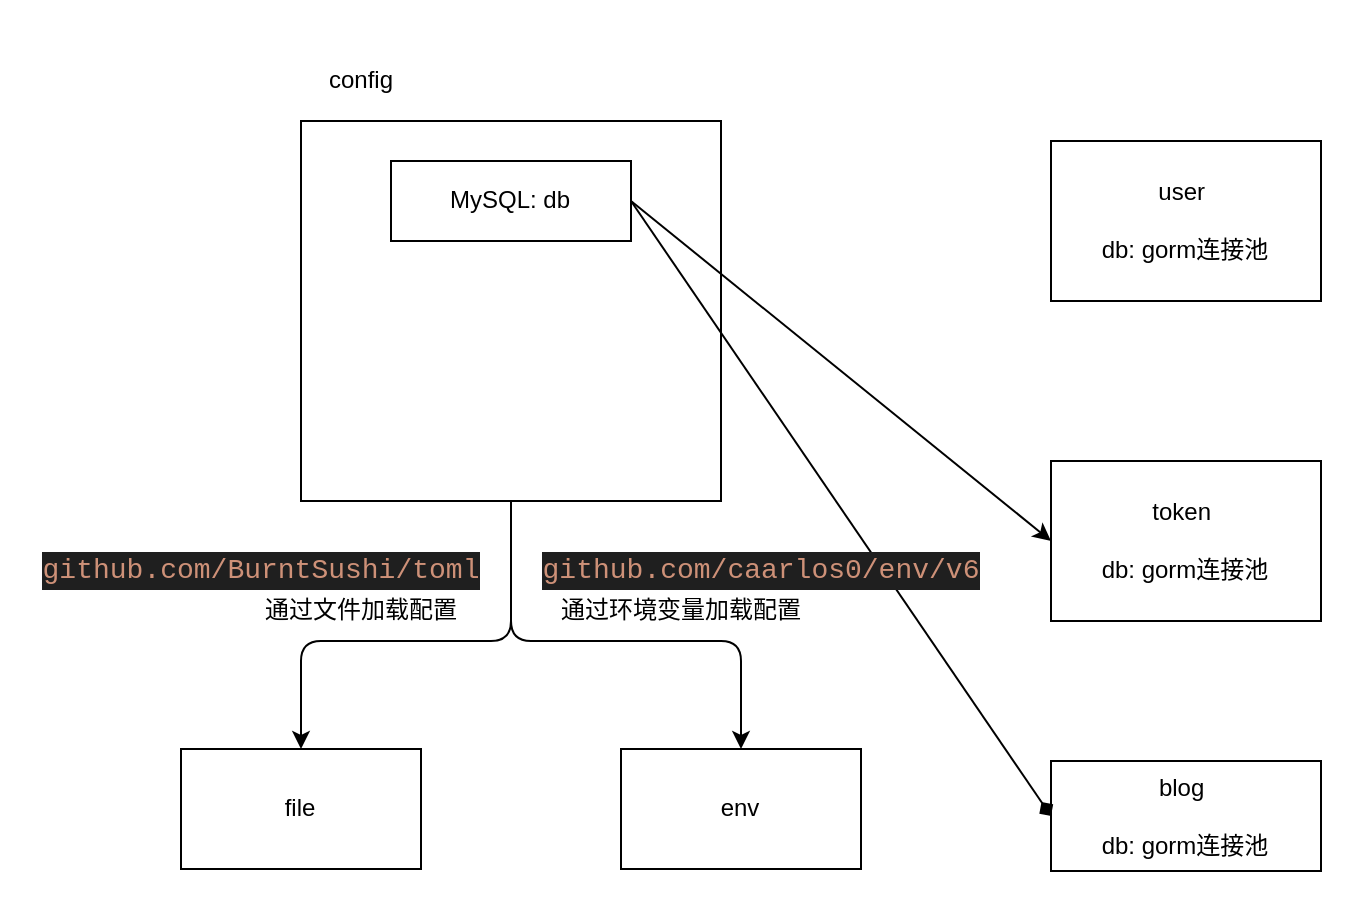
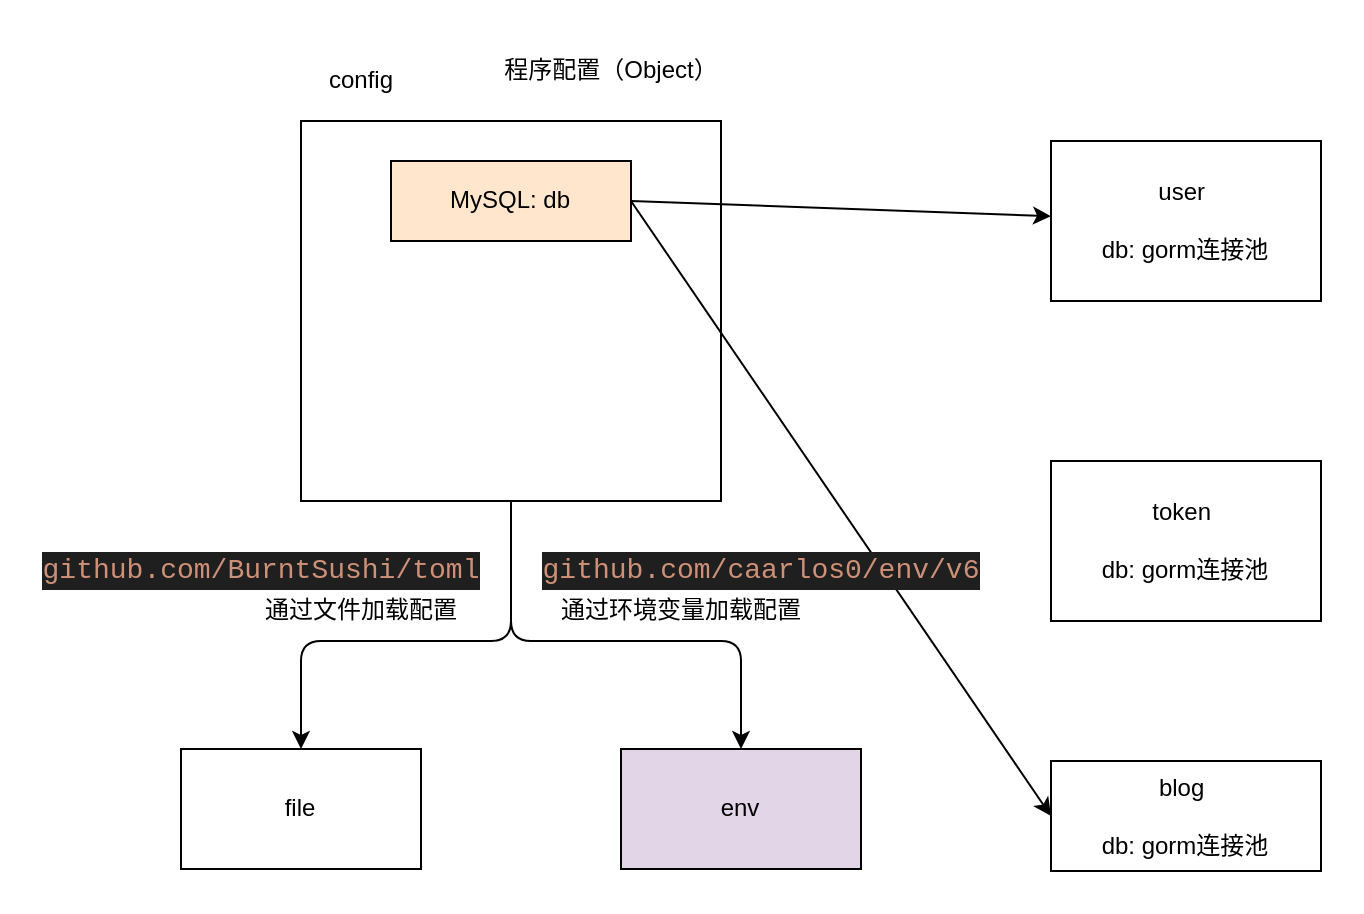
node "程序配置（Object）": added
node "MySQL: db": fillcolor #ffffff -> #ffe6cc
edge "MySQL: db" -> "token db: gorm连接池": now "MySQL: db" -> "user db: gorm连接池"
edge "MySQL: db" -> "blog db: gorm连接池": arrowhead diamond -> classic
node "env": fillcolor #ffffff -> #e1d5e7
